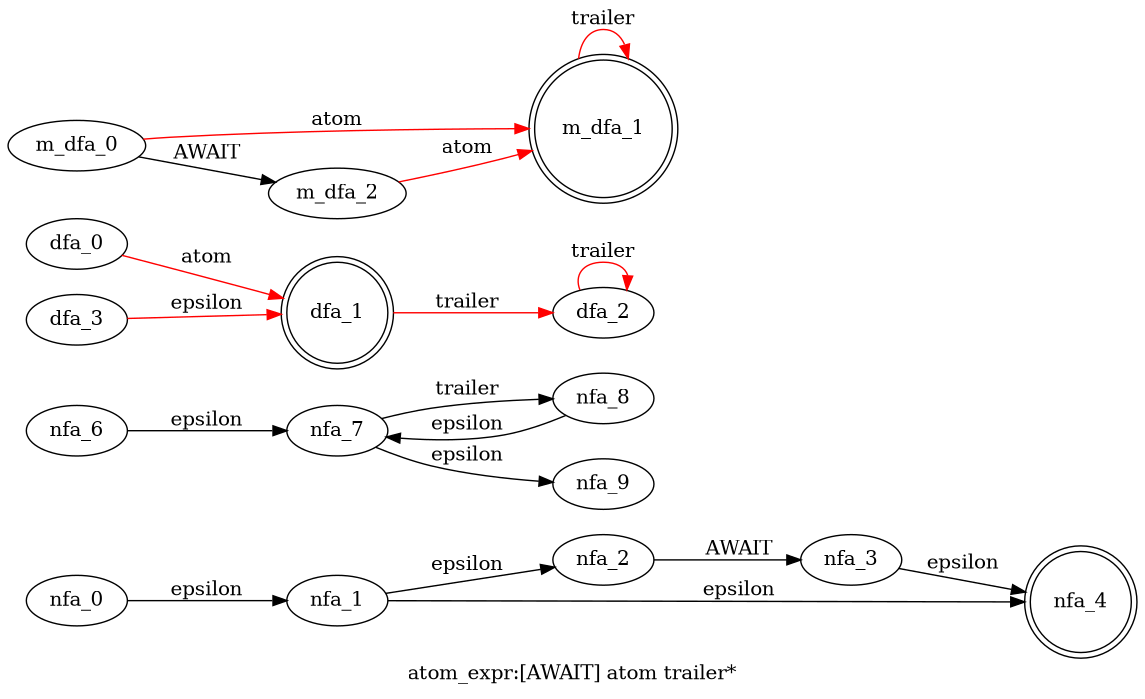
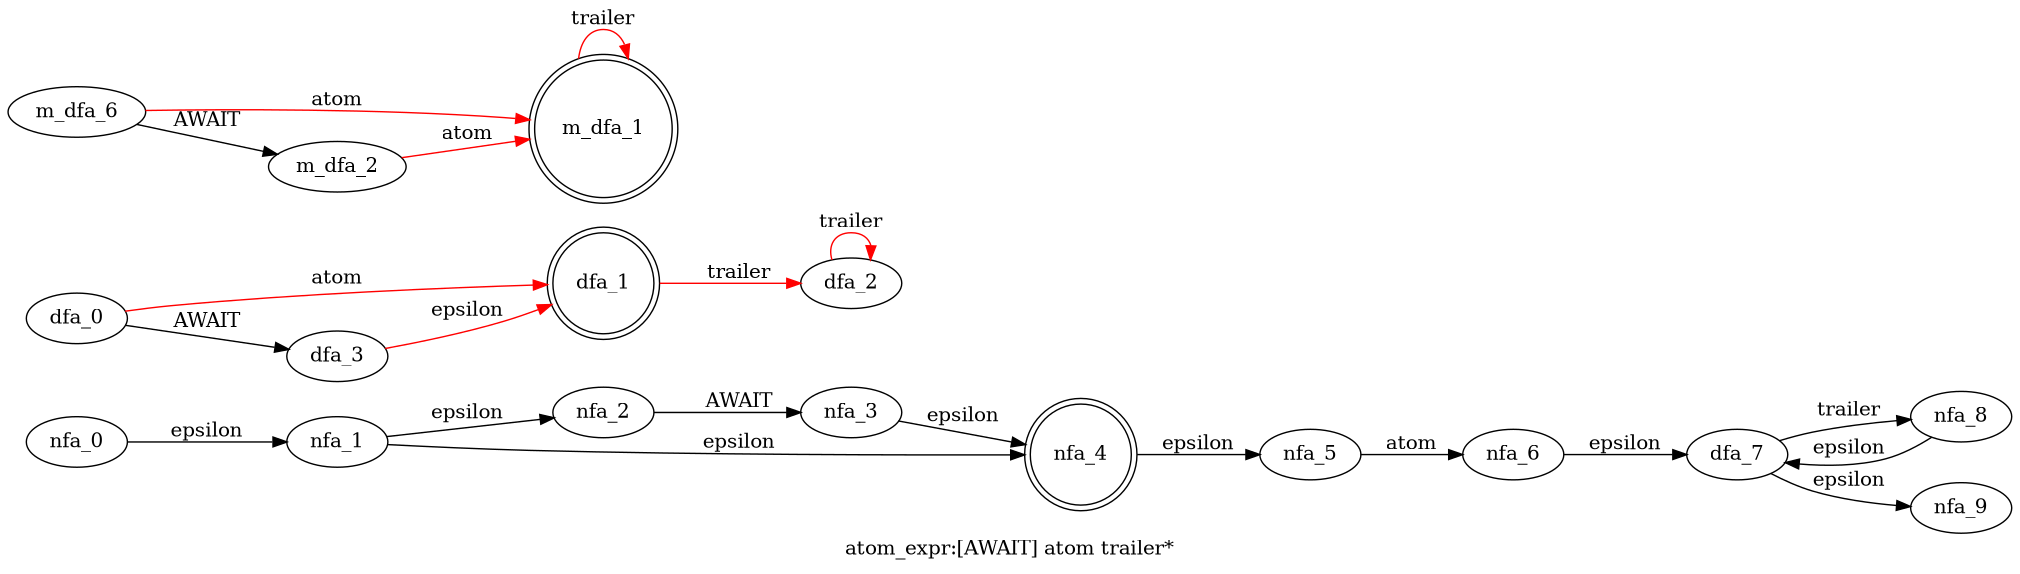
node "m_dfa_0": label "m_dfa_0" -> "m_dfa_6"
edge "dfa_0" -> "dfa_3": added, label "AWAIT"
node "nfa_7": label "nfa_7" -> "dfa_7"
node "nfa_5": added
